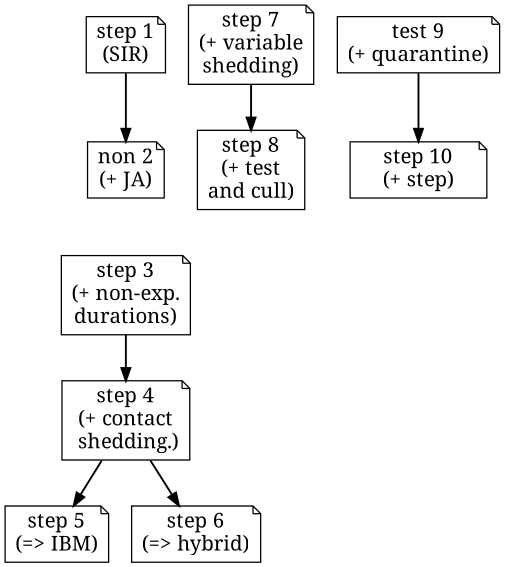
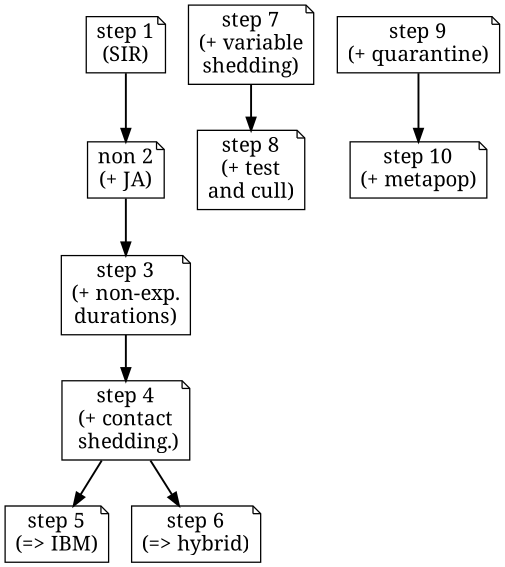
node "test 9 (+ quarantine)": label "test 9 (+ quarantine)" -> "step 9 (+ quarantine)"
node "step 10 (+ step)": label "step 10 (+ step)" -> "step 10 (+ metapop)"
edge "non 2 (+ JA)" -> "step 3 (+ non-exp. durations)": added
